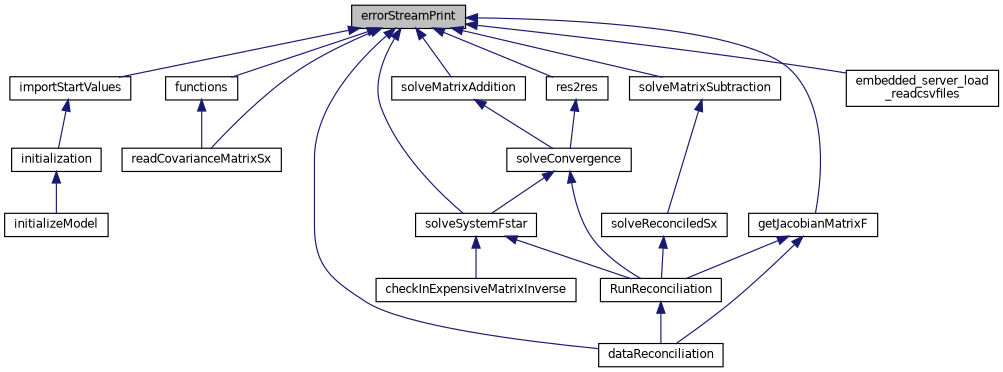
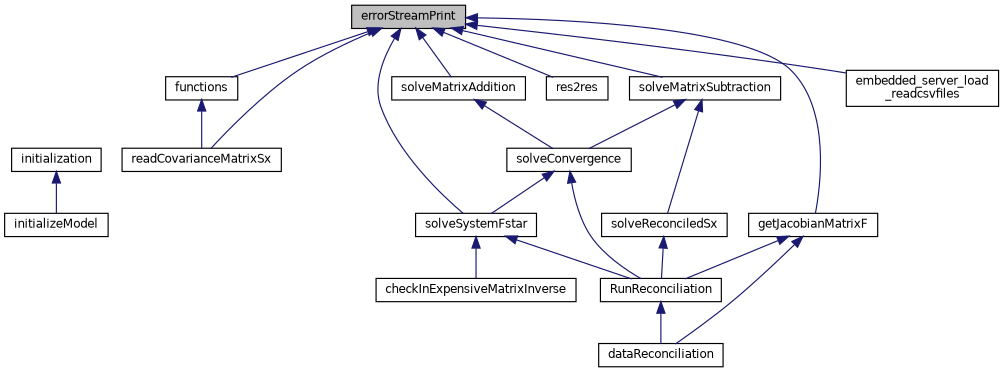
node "importStartValues": removed
edge "solveConvergence" -> "res2res": now "solveConvergence" -> "solveMatrixSubtraction"
edge "dataReconciliation" -> "errorStreamPrint": removed
